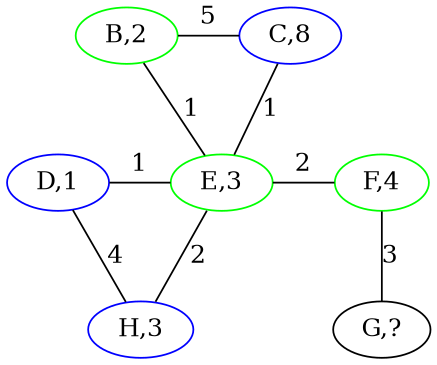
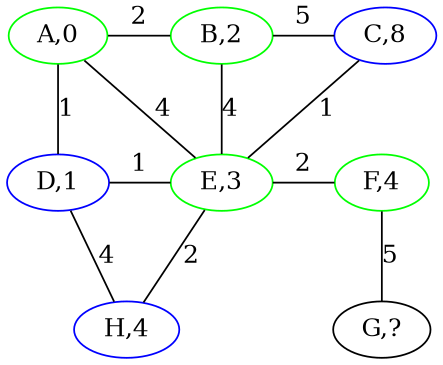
node "A,0": added
edge "B,2" -- "E,3": label "1" -> "4"
edge "F,4" -- "G,?": label "3" -> "5"
node "H,3": label "H,3" -> "H,4"
